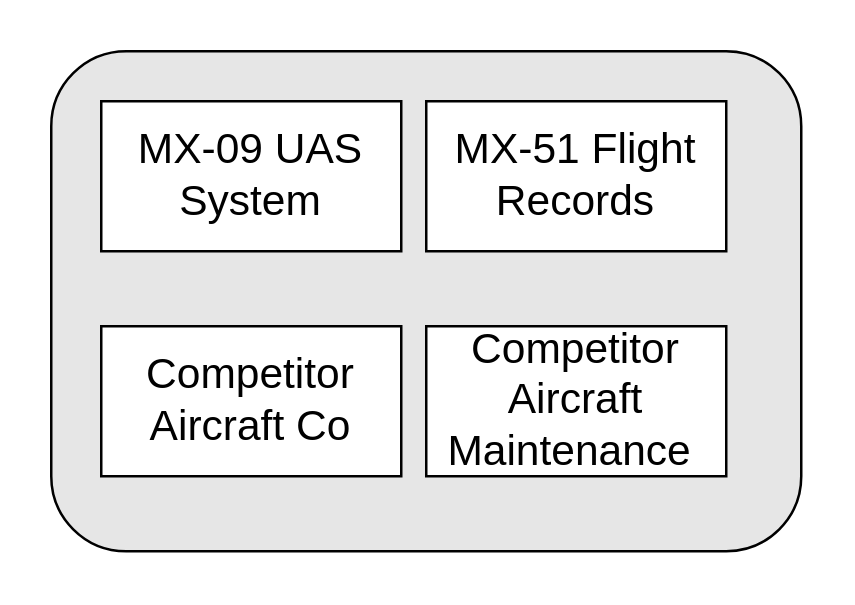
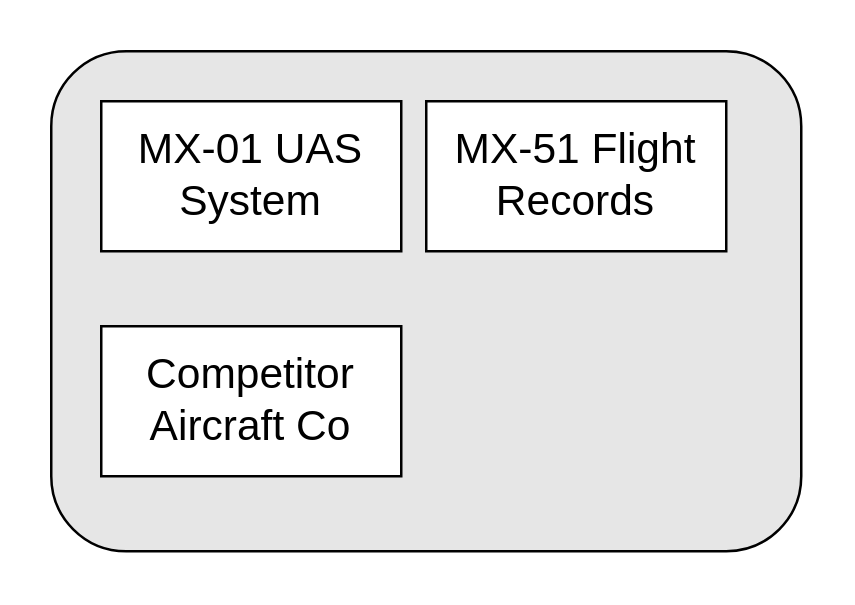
node "MX-09 UAS System": label "MX-09 UAS System" -> "MX-01 UAS System"
node "Competitor Aircraft Maintenance": removed
